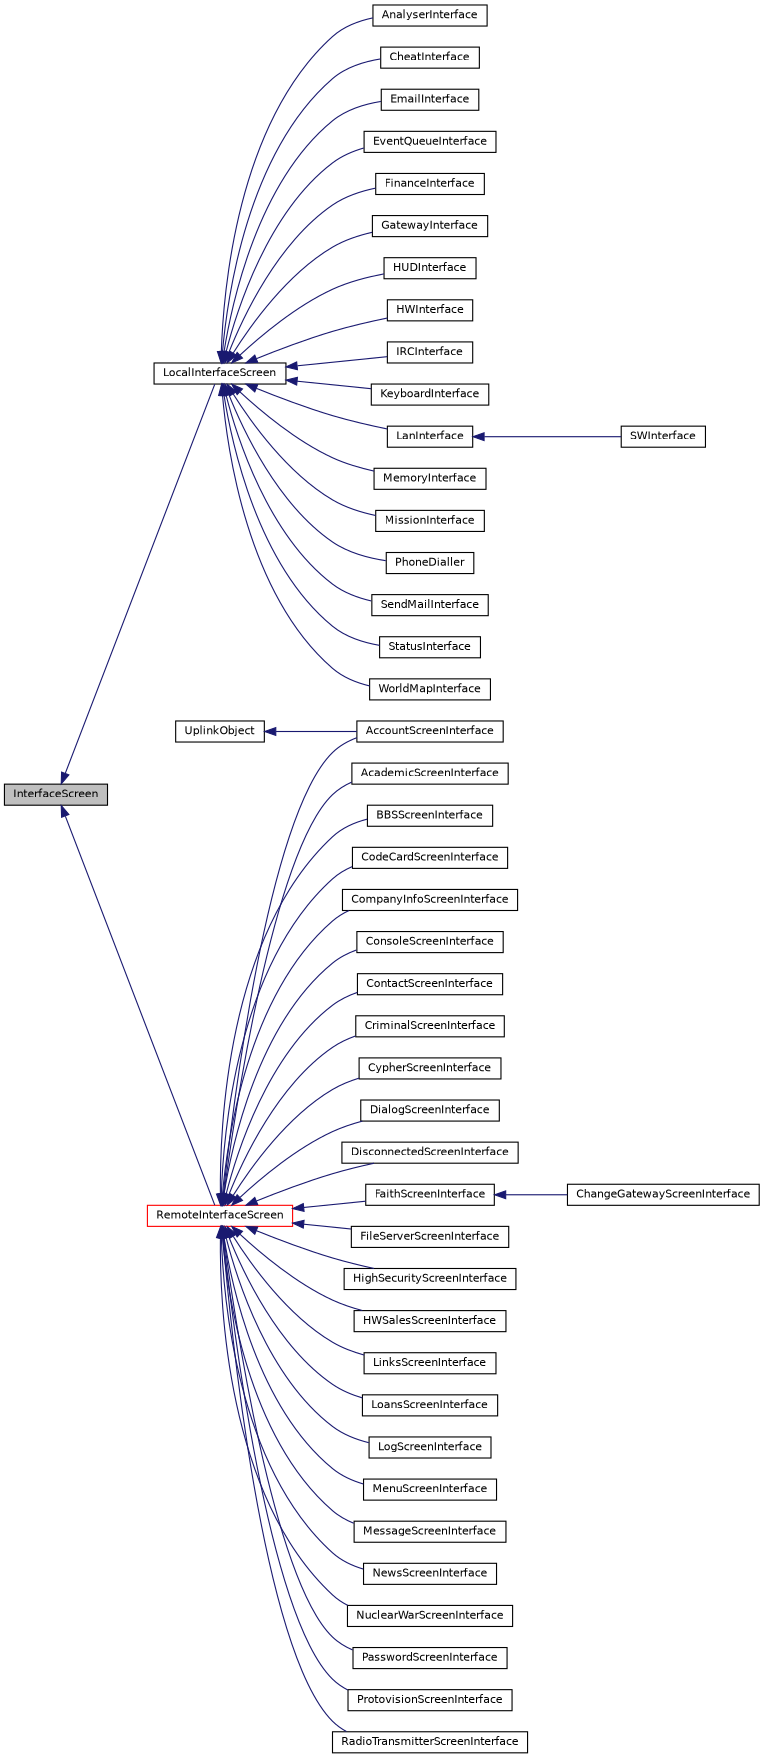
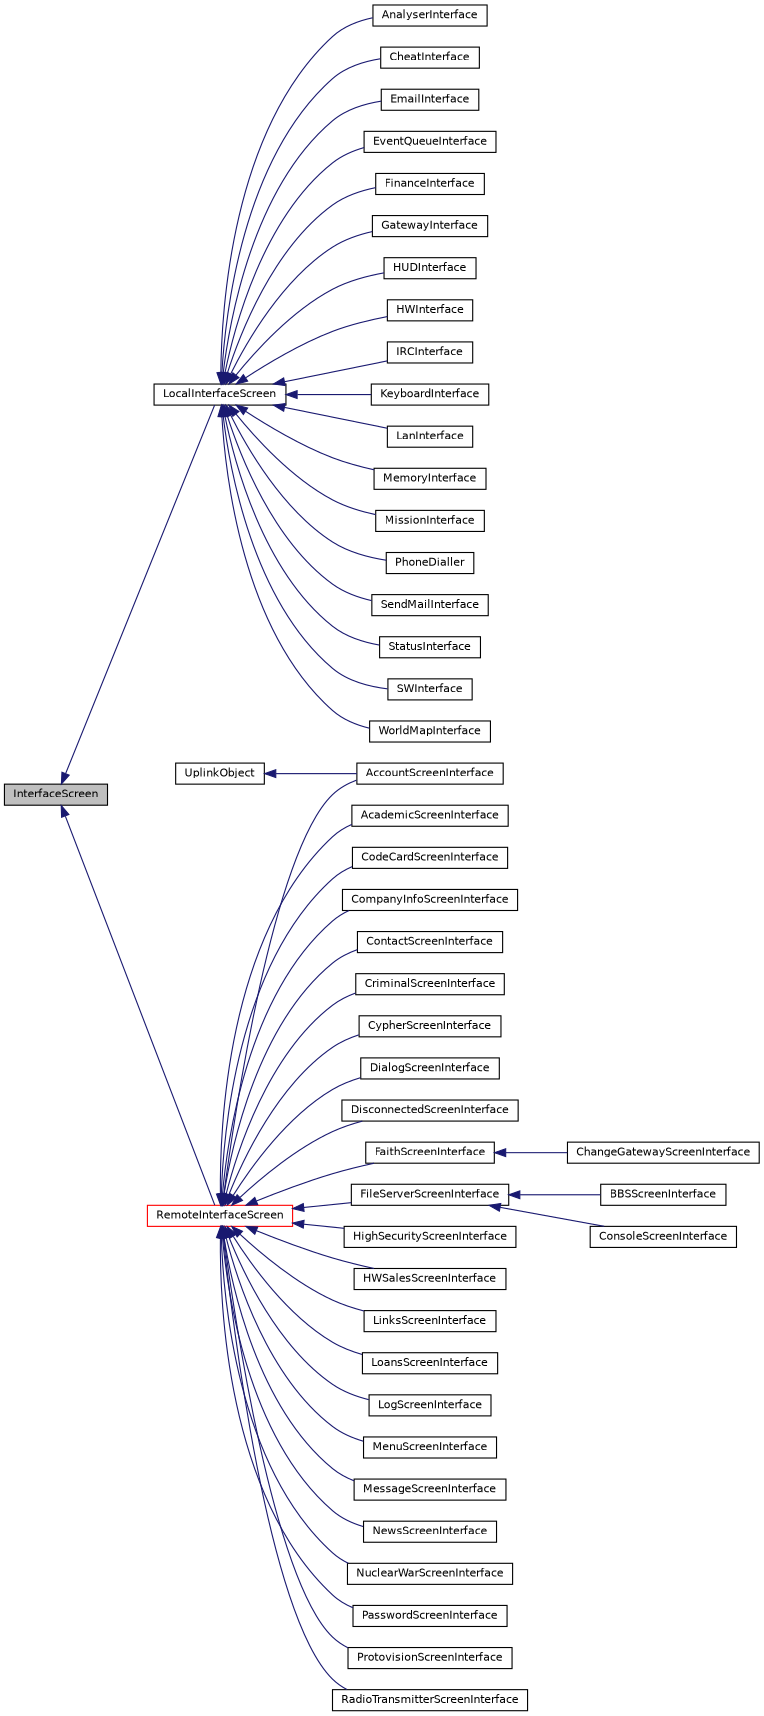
edge "SWInterface" -> "LanInterface": now "SWInterface" -> "LocalInterfaceScreen"
edge "BBSScreenInterface" -> "RemoteInterfaceScreen": now "BBSScreenInterface" -> "FileServerScreenInterface"
edge "ConsoleScreenInterface" -> "RemoteInterfaceScreen": now "ConsoleScreenInterface" -> "FileServerScreenInterface"
